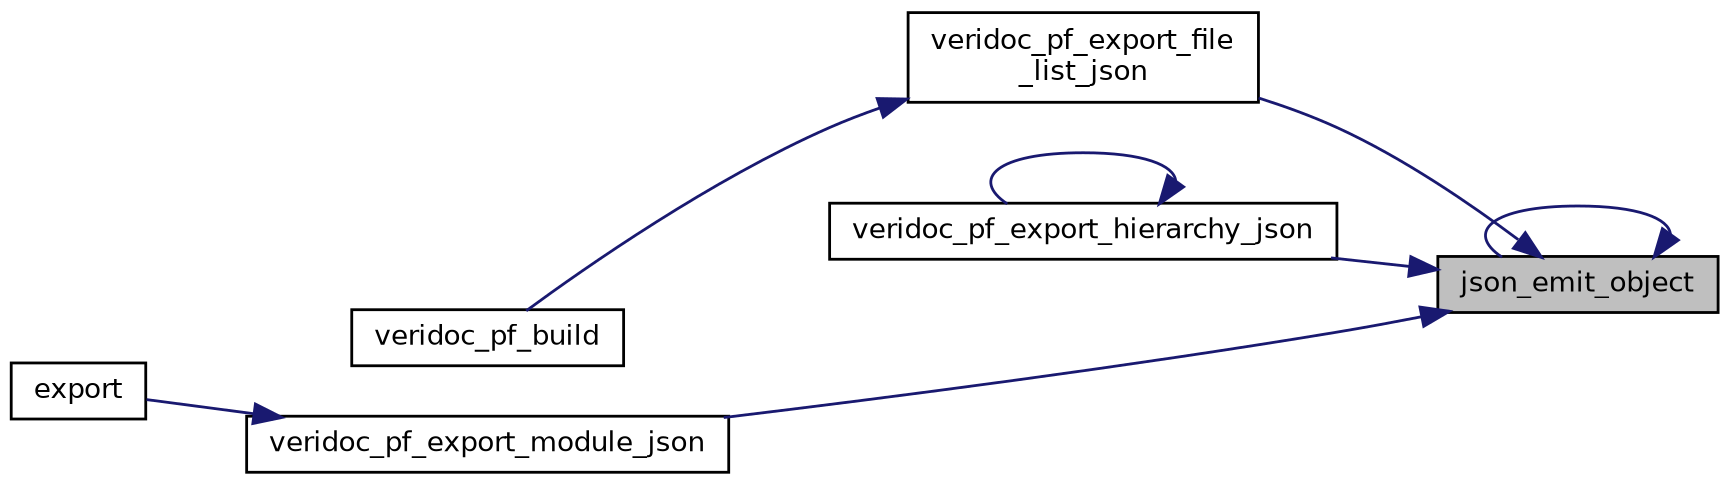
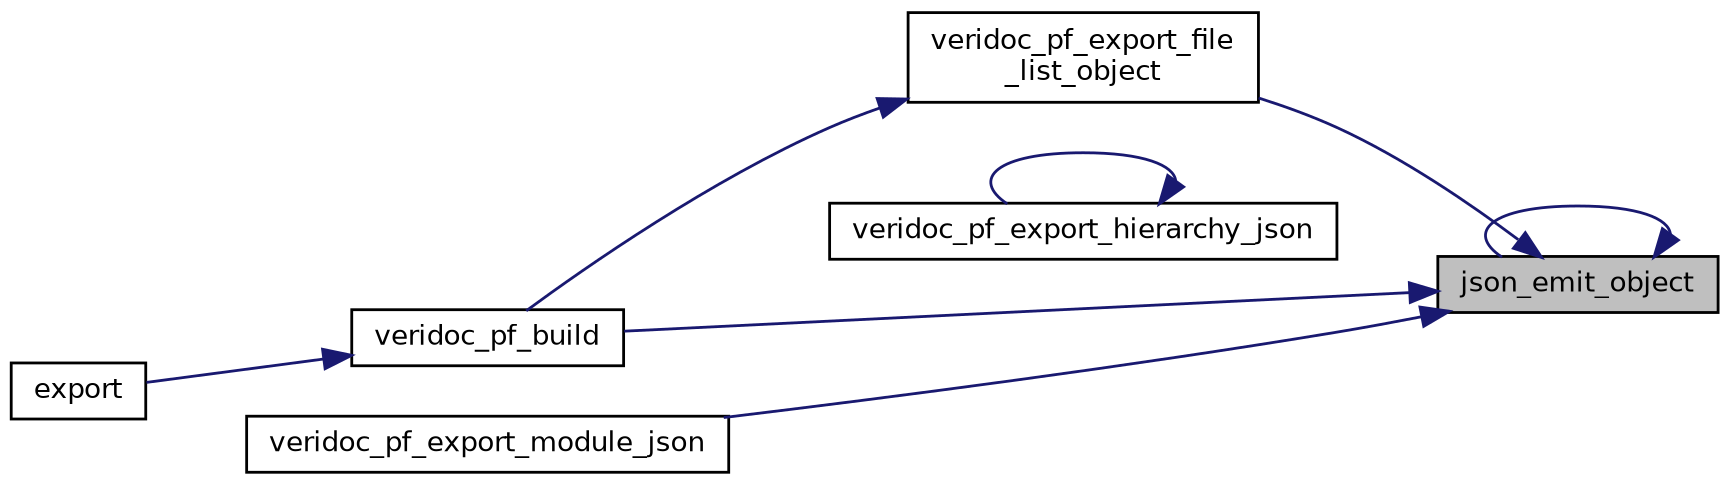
node "veridoc_pf_export_file _list_json": label "veridoc_pf_export_file _list_json" -> "veridoc_pf_export_file _list_object"
edge "veridoc_pf_export_hierarchy_json" -> "json_emit_object": now "veridoc_pf_build" -> "json_emit_object"
edge "export" -> "veridoc_pf_export_module_json": now "export" -> "veridoc_pf_build"
